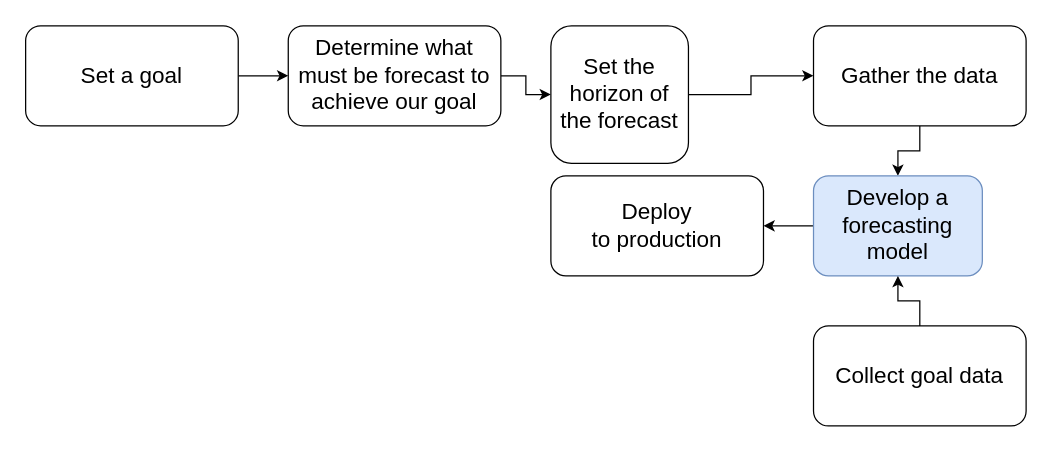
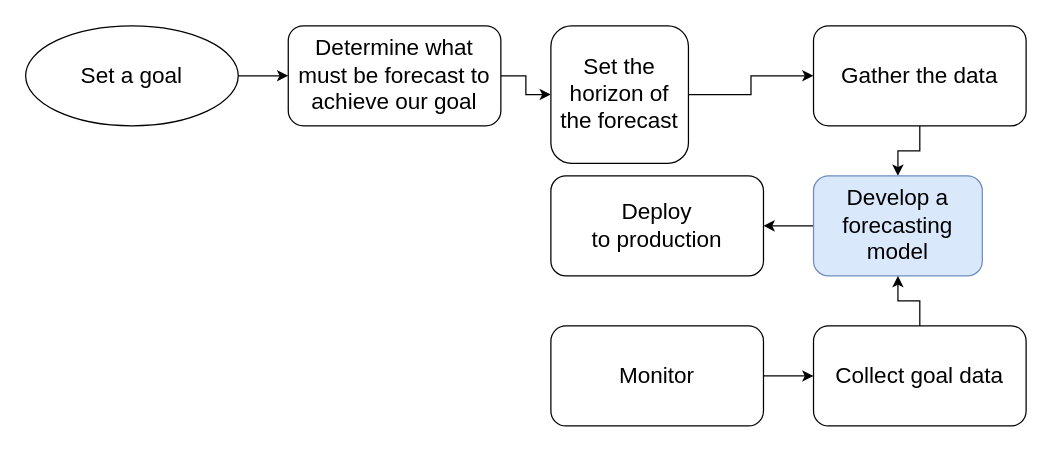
node "Set a goal": shape rounded rectangle -> ellipse
node "Monitor": added
edge "Monitor" -> "Collect goal data": added
